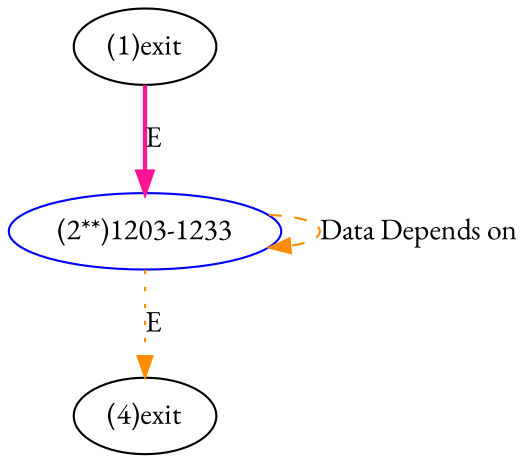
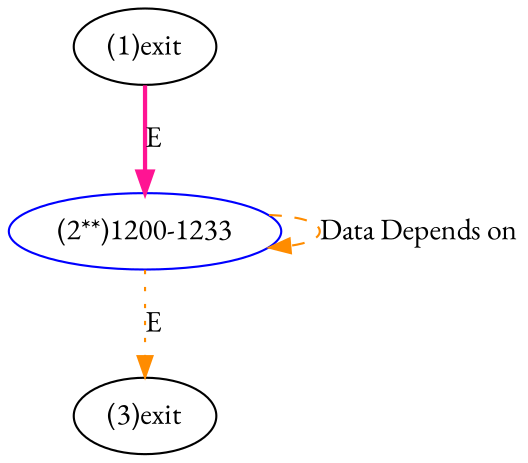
node "(2**)1203-1233": label "(2**)1203-1233" -> "(2**)1200-1233"
node "(4)exit": label "(4)exit" -> "(3)exit"
